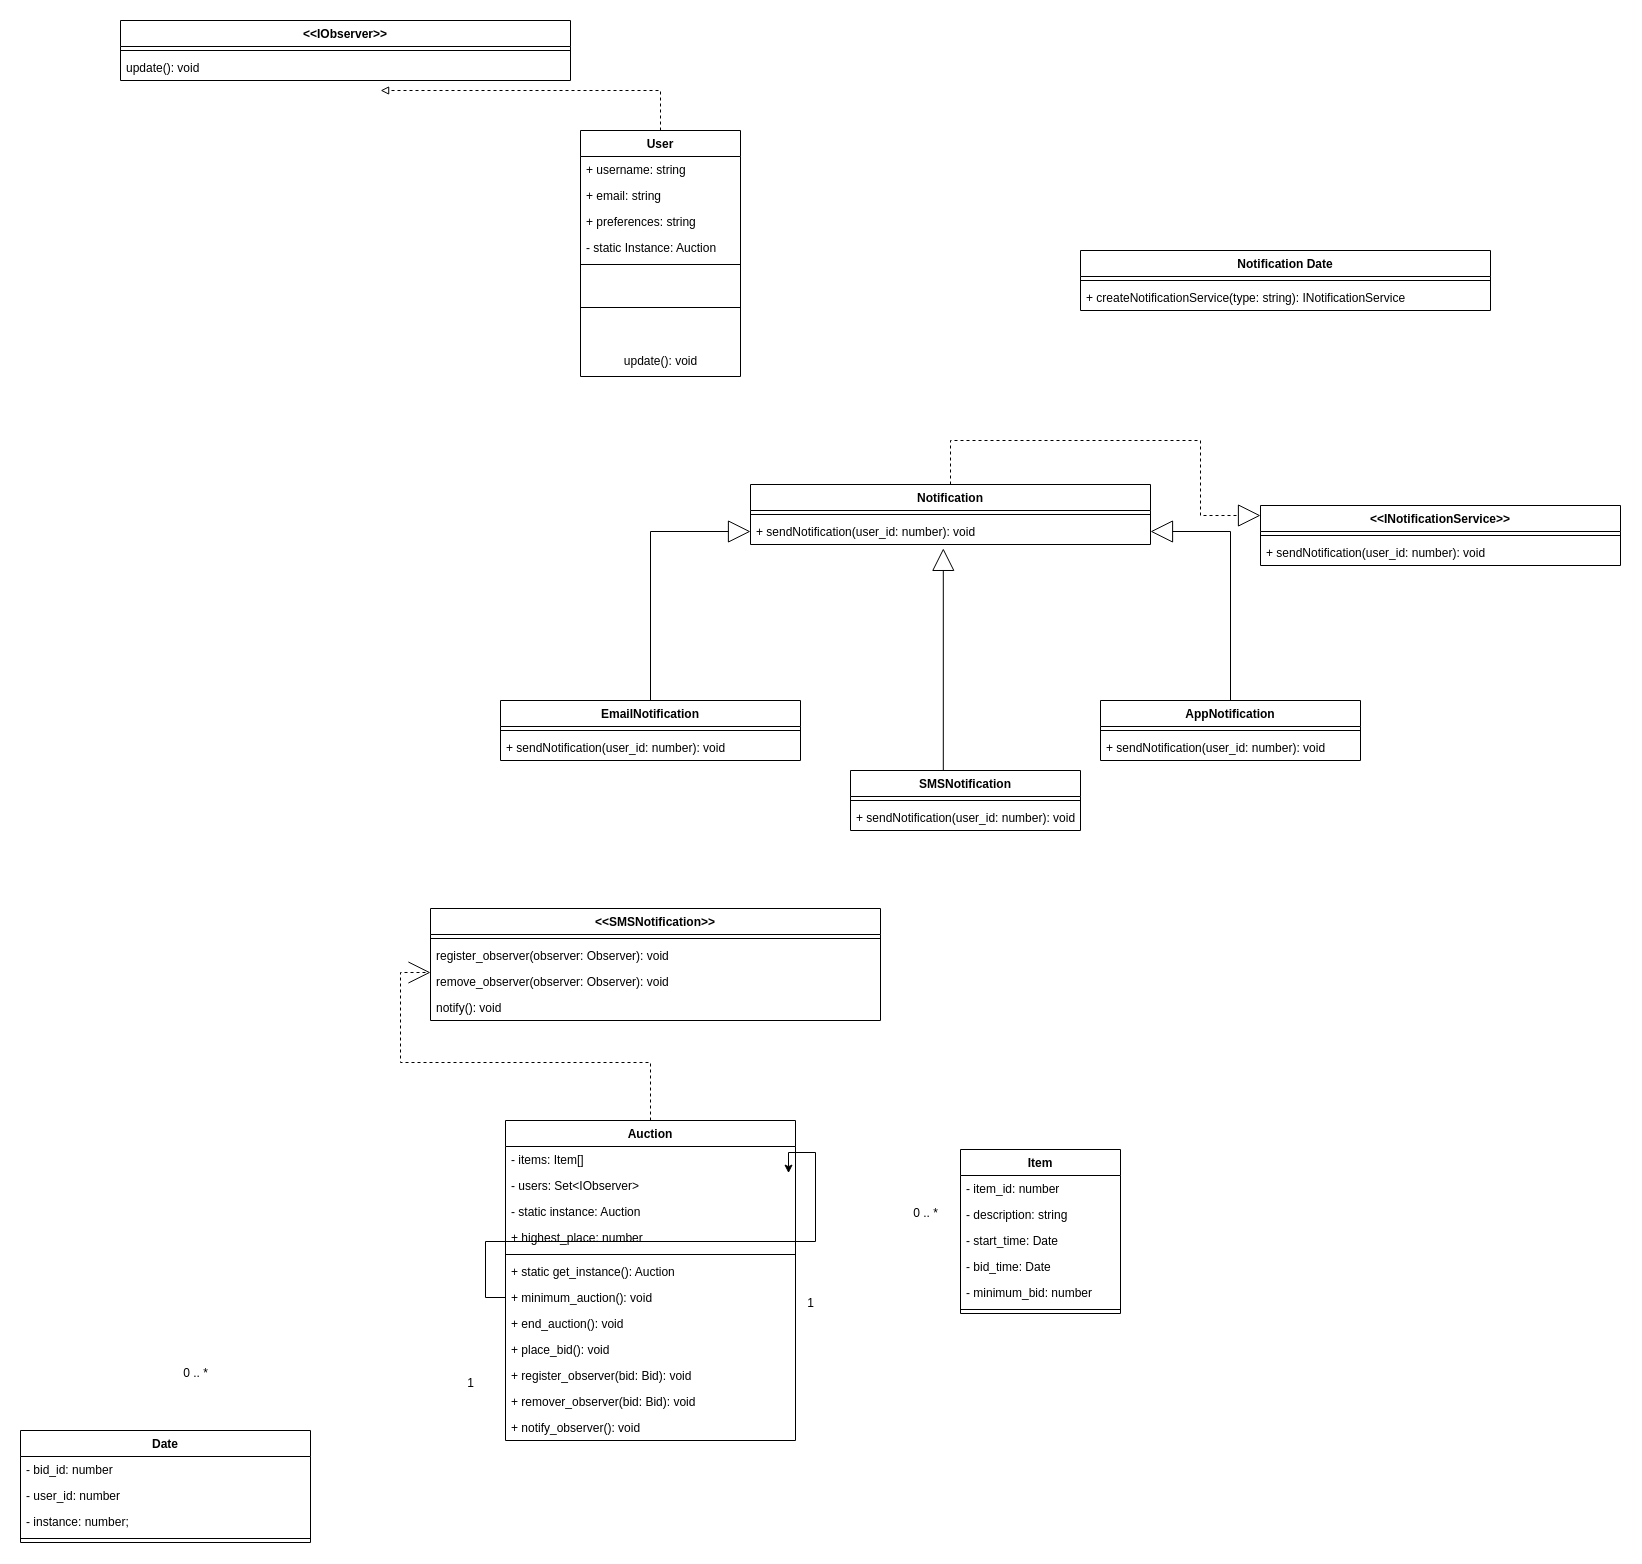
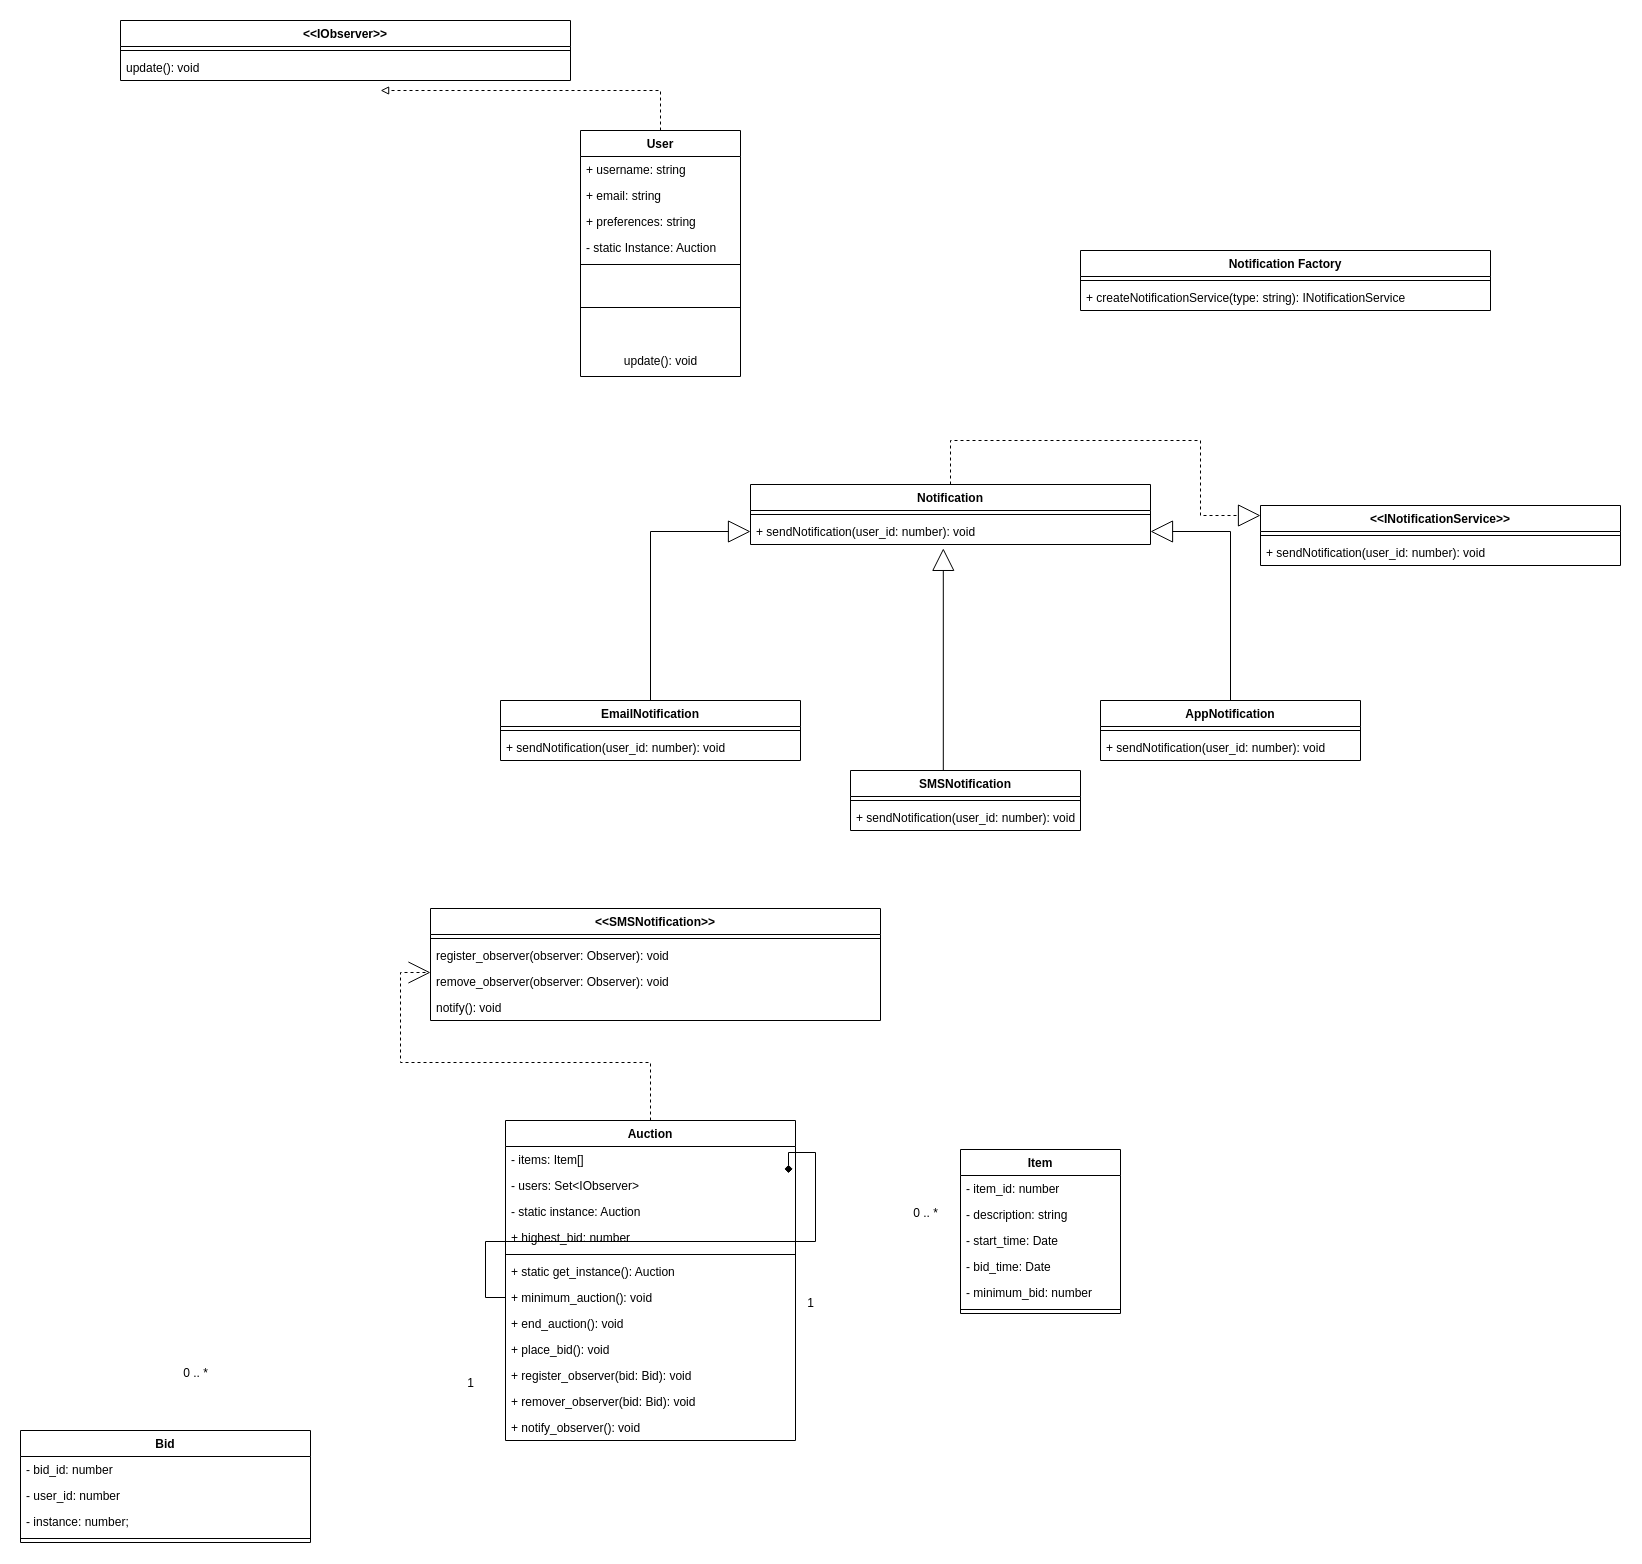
node "Notification Date": label "Notification Date" -> "Notification Factory"
edge "+ minimum_auction(): void" -> "- users: Set<IObserver>": arrowhead classic -> diamond
node "+ highest_place: number": label "+ highest_place: number" -> "+ highest_bid: number"
node "Date": label "Date" -> "Bid"
